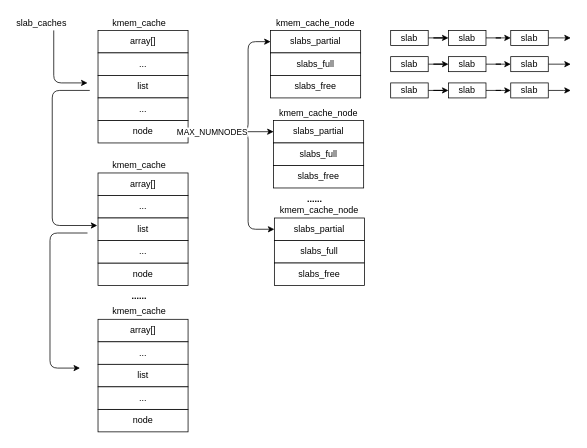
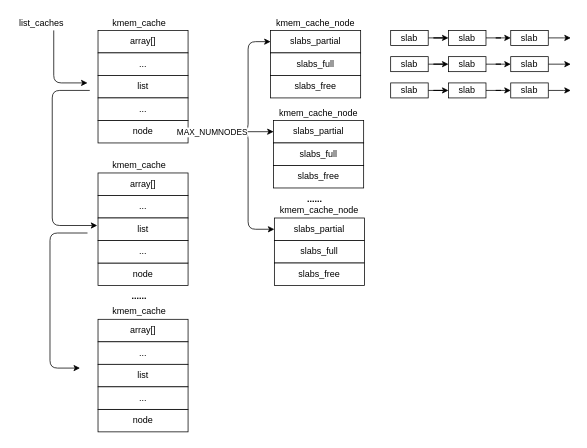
node "slab_caches": label "slab_caches" -> "list_caches"
